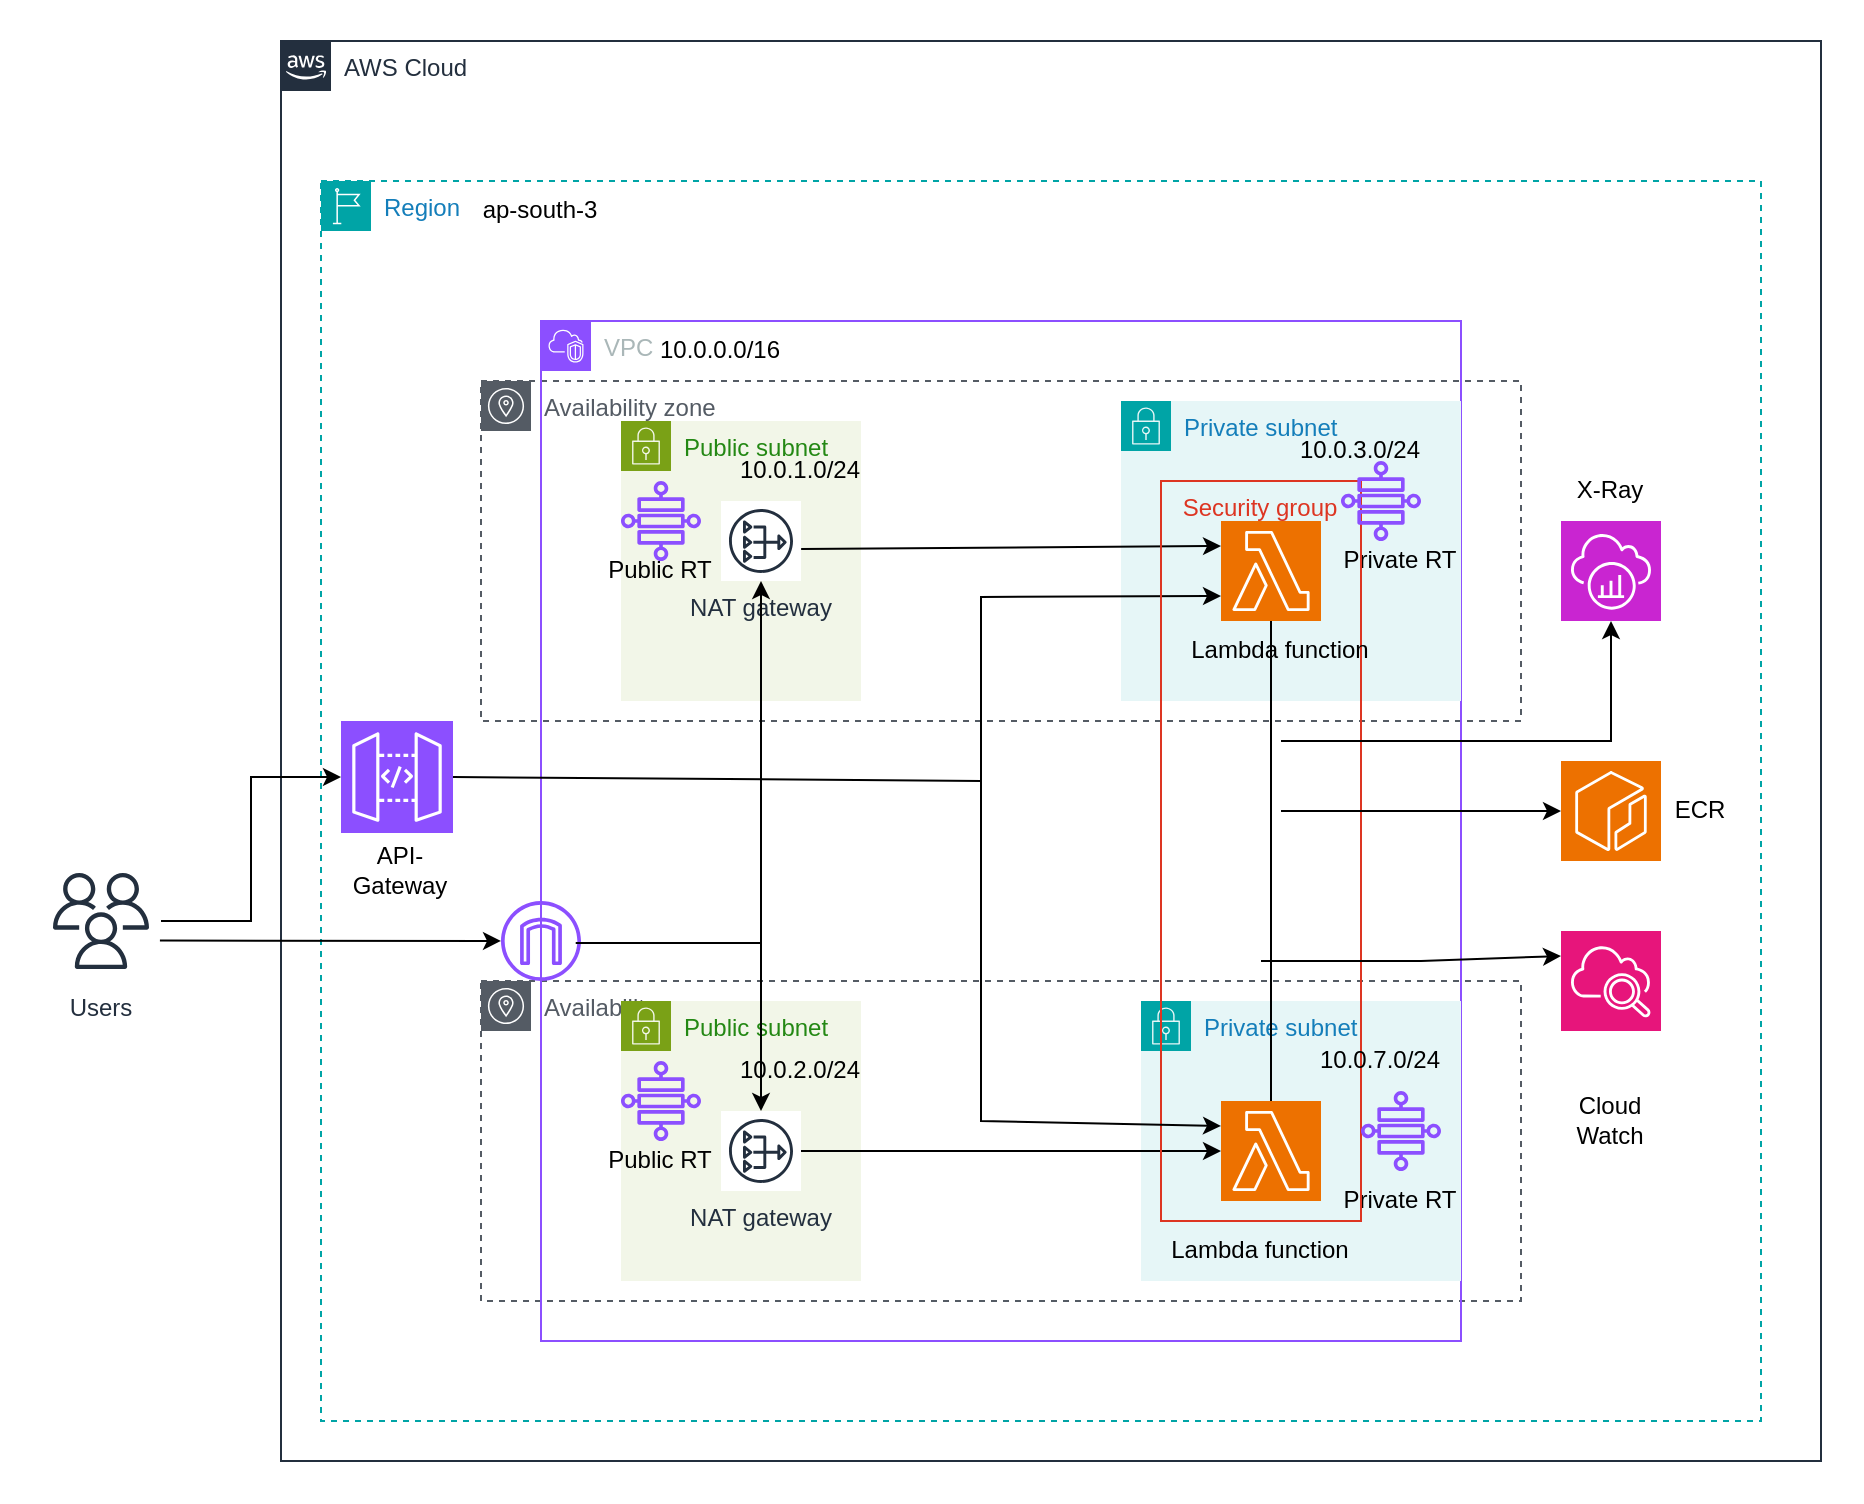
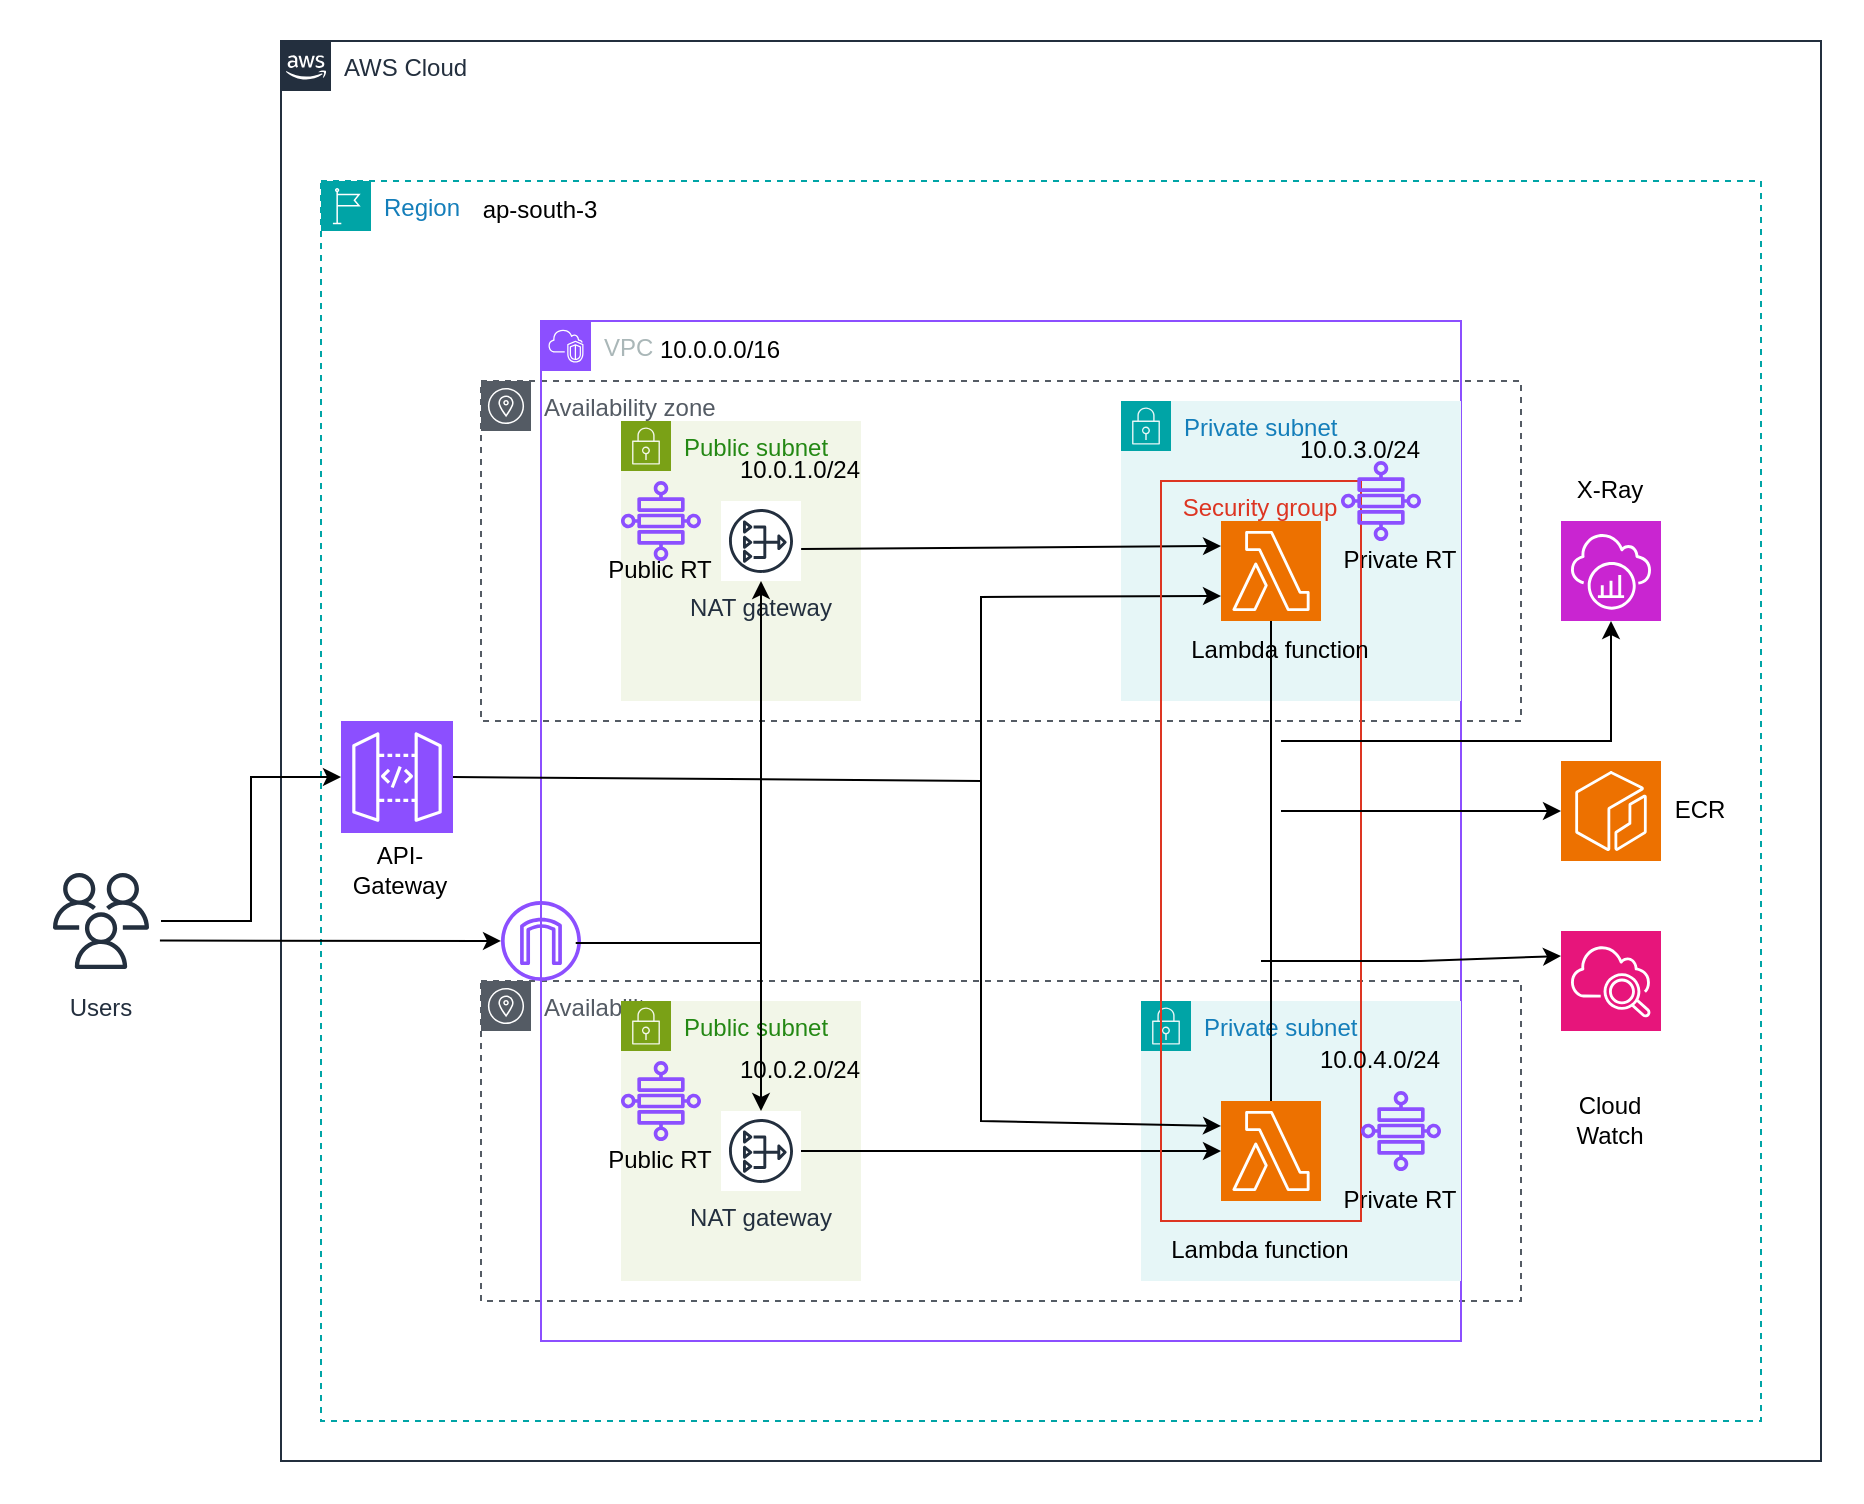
node "10.0.7.0/24": label "10.0.7.0/24" -> "10.0.4.0/24"
